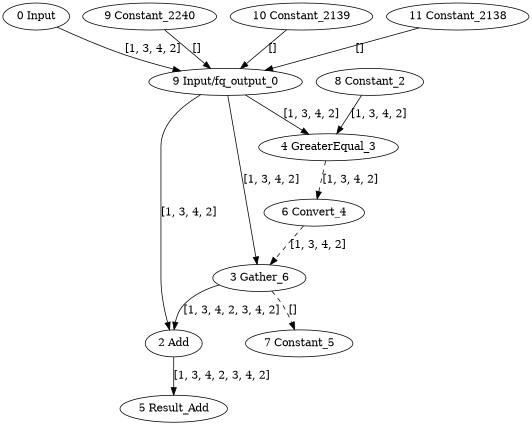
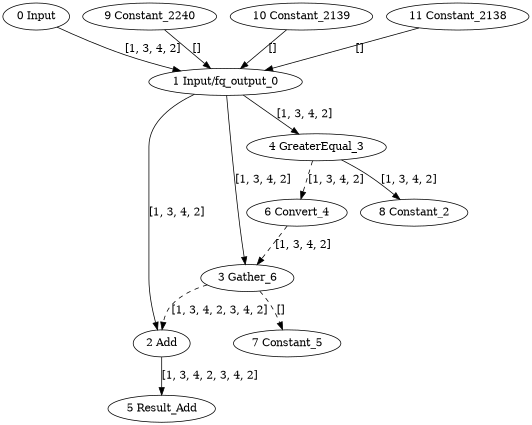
node "9 Input/fq_output_0": label "9 Input/fq_output_0" -> "1 Input/fq_output_0"
edge "8 Constant_2" -> "4 GreaterEqual_3": reversed
edge "3 Gather_6" -> "2 Add": style solid -> dashed
